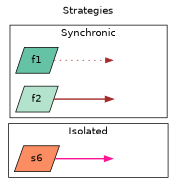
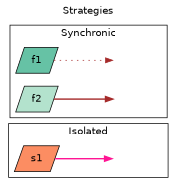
node "s6": label "s6" -> "s1"
